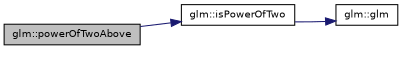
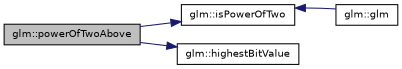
edge "glm::isPowerOfTwo" -> "glm::glm": reversed
node "glm::highestBitValue": added
